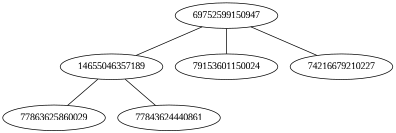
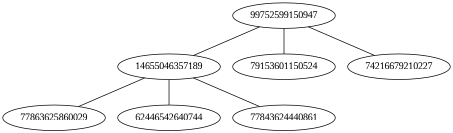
node "69752599150947": label "69752599150947" -> "99752599150947"
node "79153601150024": label "79153601150024" -> "79153601150524"
node "62446542640744": added
